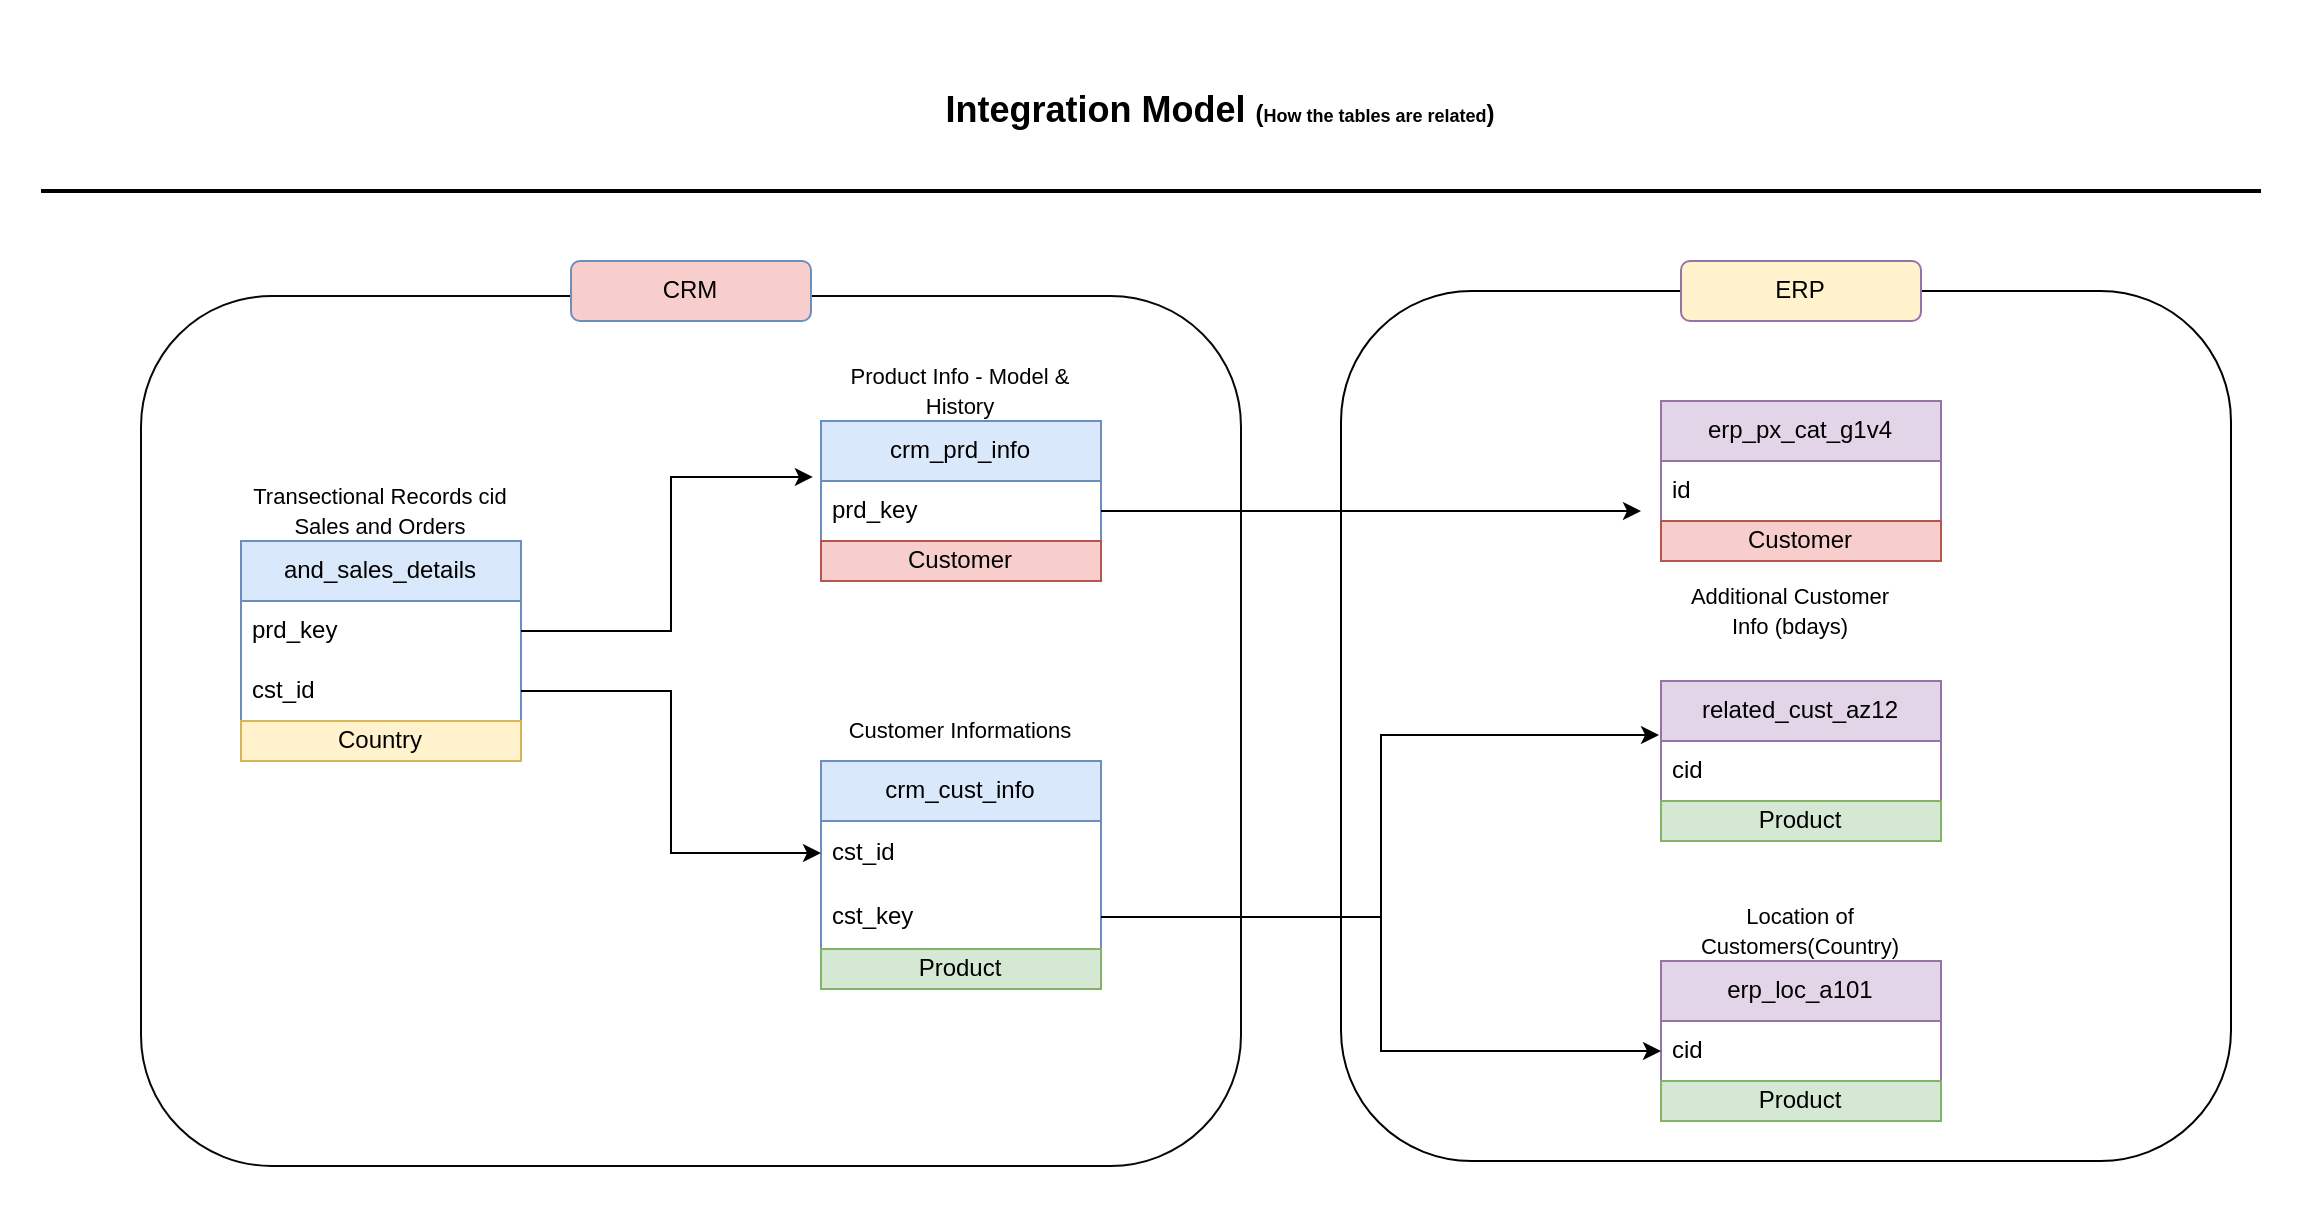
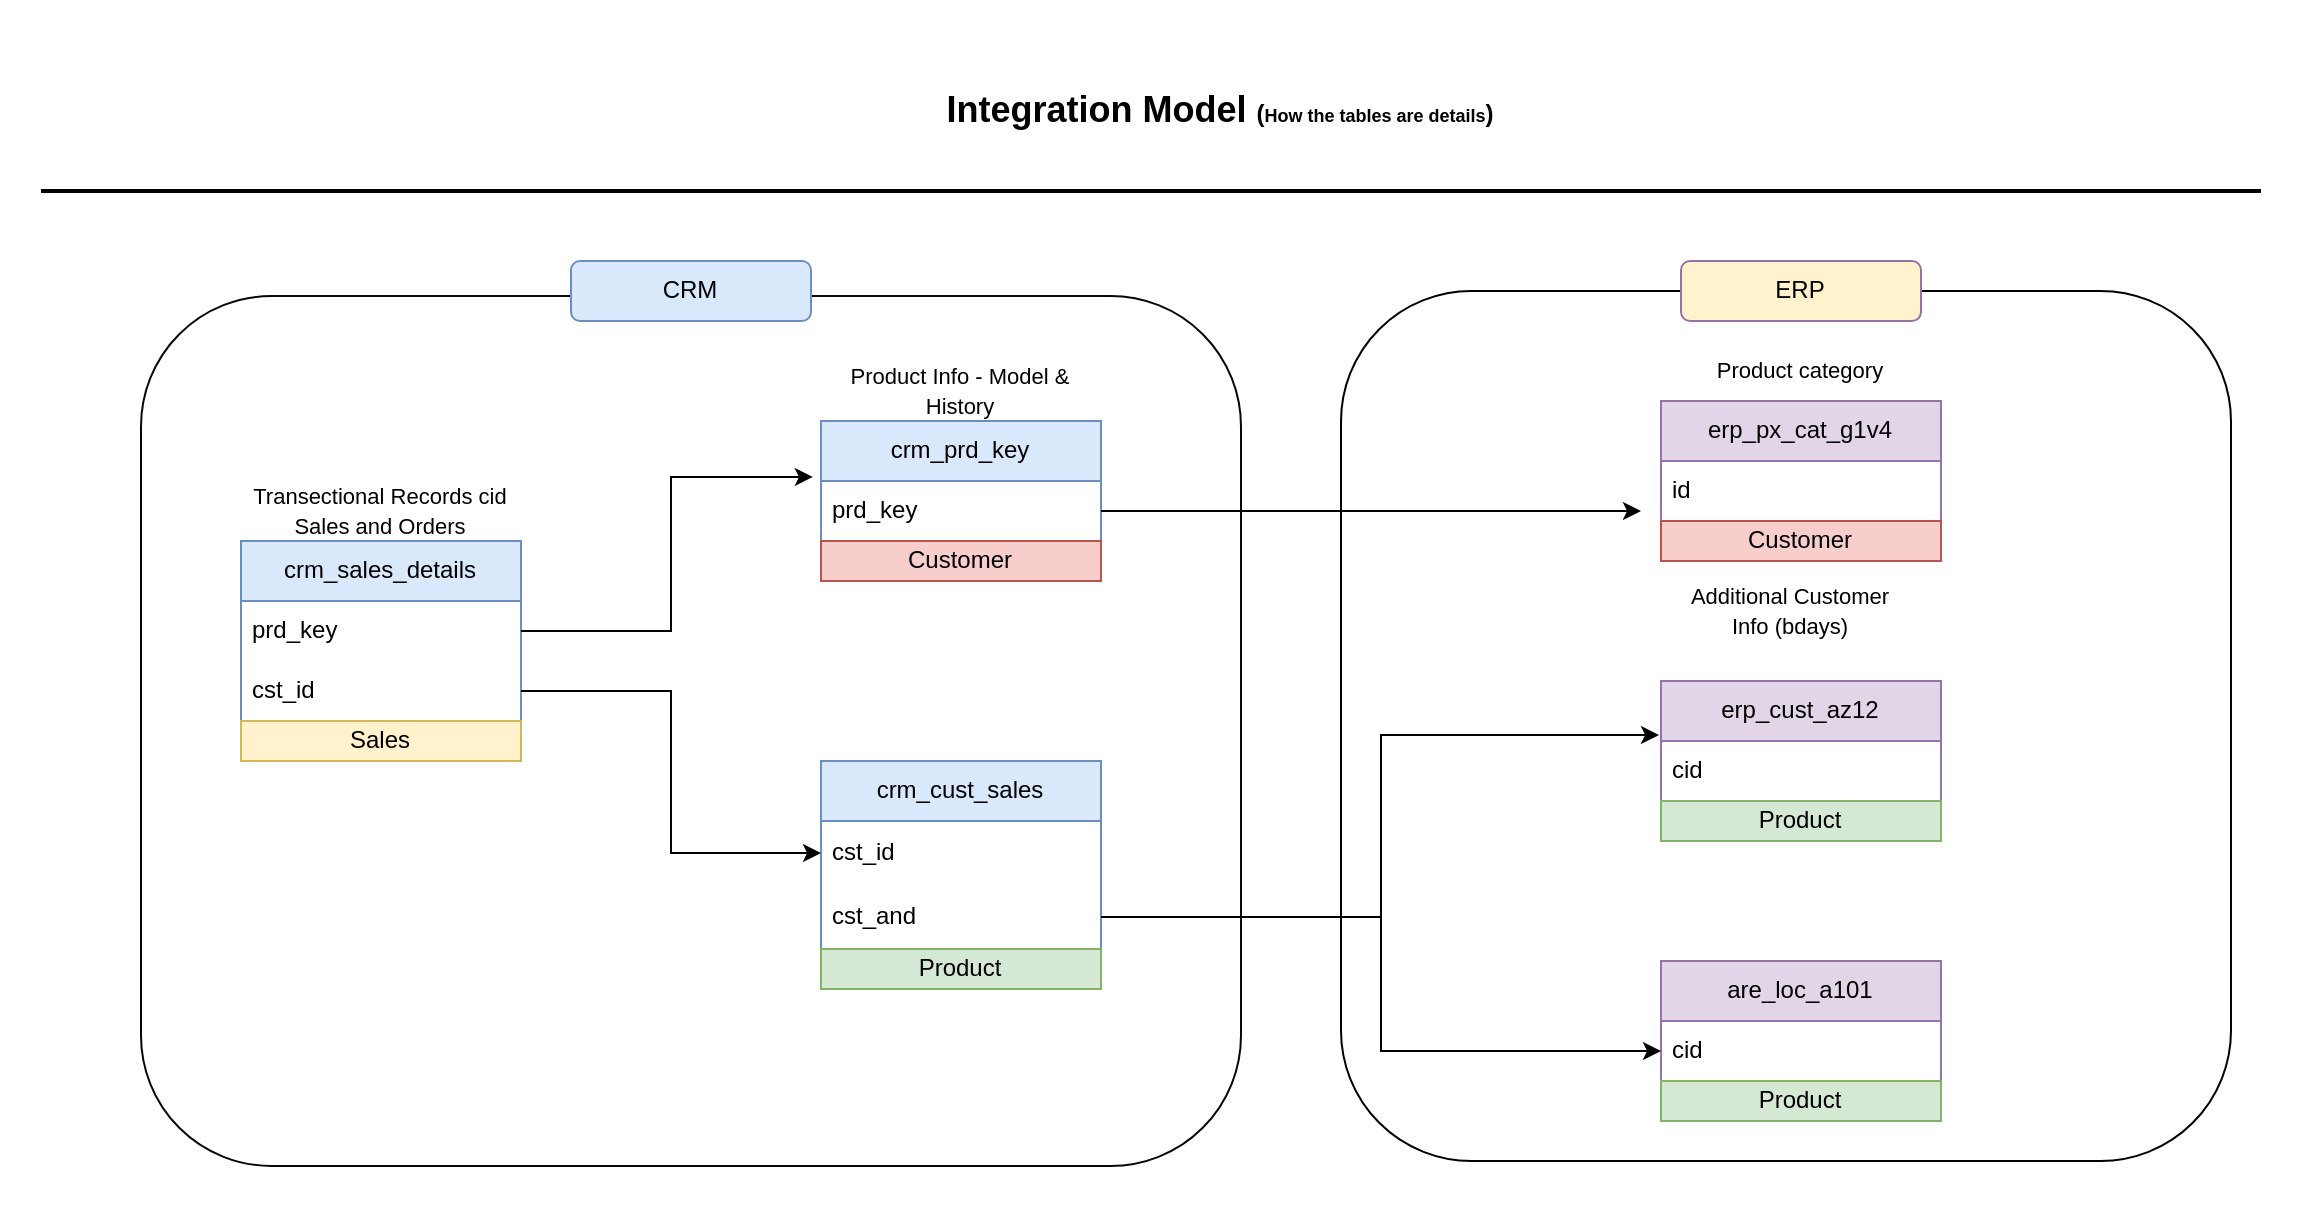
node "Integration Model (How the tables are related)": label "Integration Model (How the tables are related)" -> "Integration Model (How the tables are details)"
node "CRM": fillcolor #f8cecc -> #dae8fc
node "Product category": added
node "crm_prd_info": label "crm_prd_info" -> "crm_prd_key"
node "and_sales_details": label "and_sales_details" -> "crm_sales_details"
node "related_cust_az12": label "related_cust_az12" -> "erp_cust_az12"
node "Customer Informations": removed
node "Country": label "Country" -> "Sales"
node "crm_cust_info": label "crm_cust_info" -> "crm_cust_sales"
node "cst_key": label "cst_key" -> "cst_and"
node "Location of Customers(Country)": removed
node "erp_loc_a101": label "erp_loc_a101" -> "are_loc_a101"
